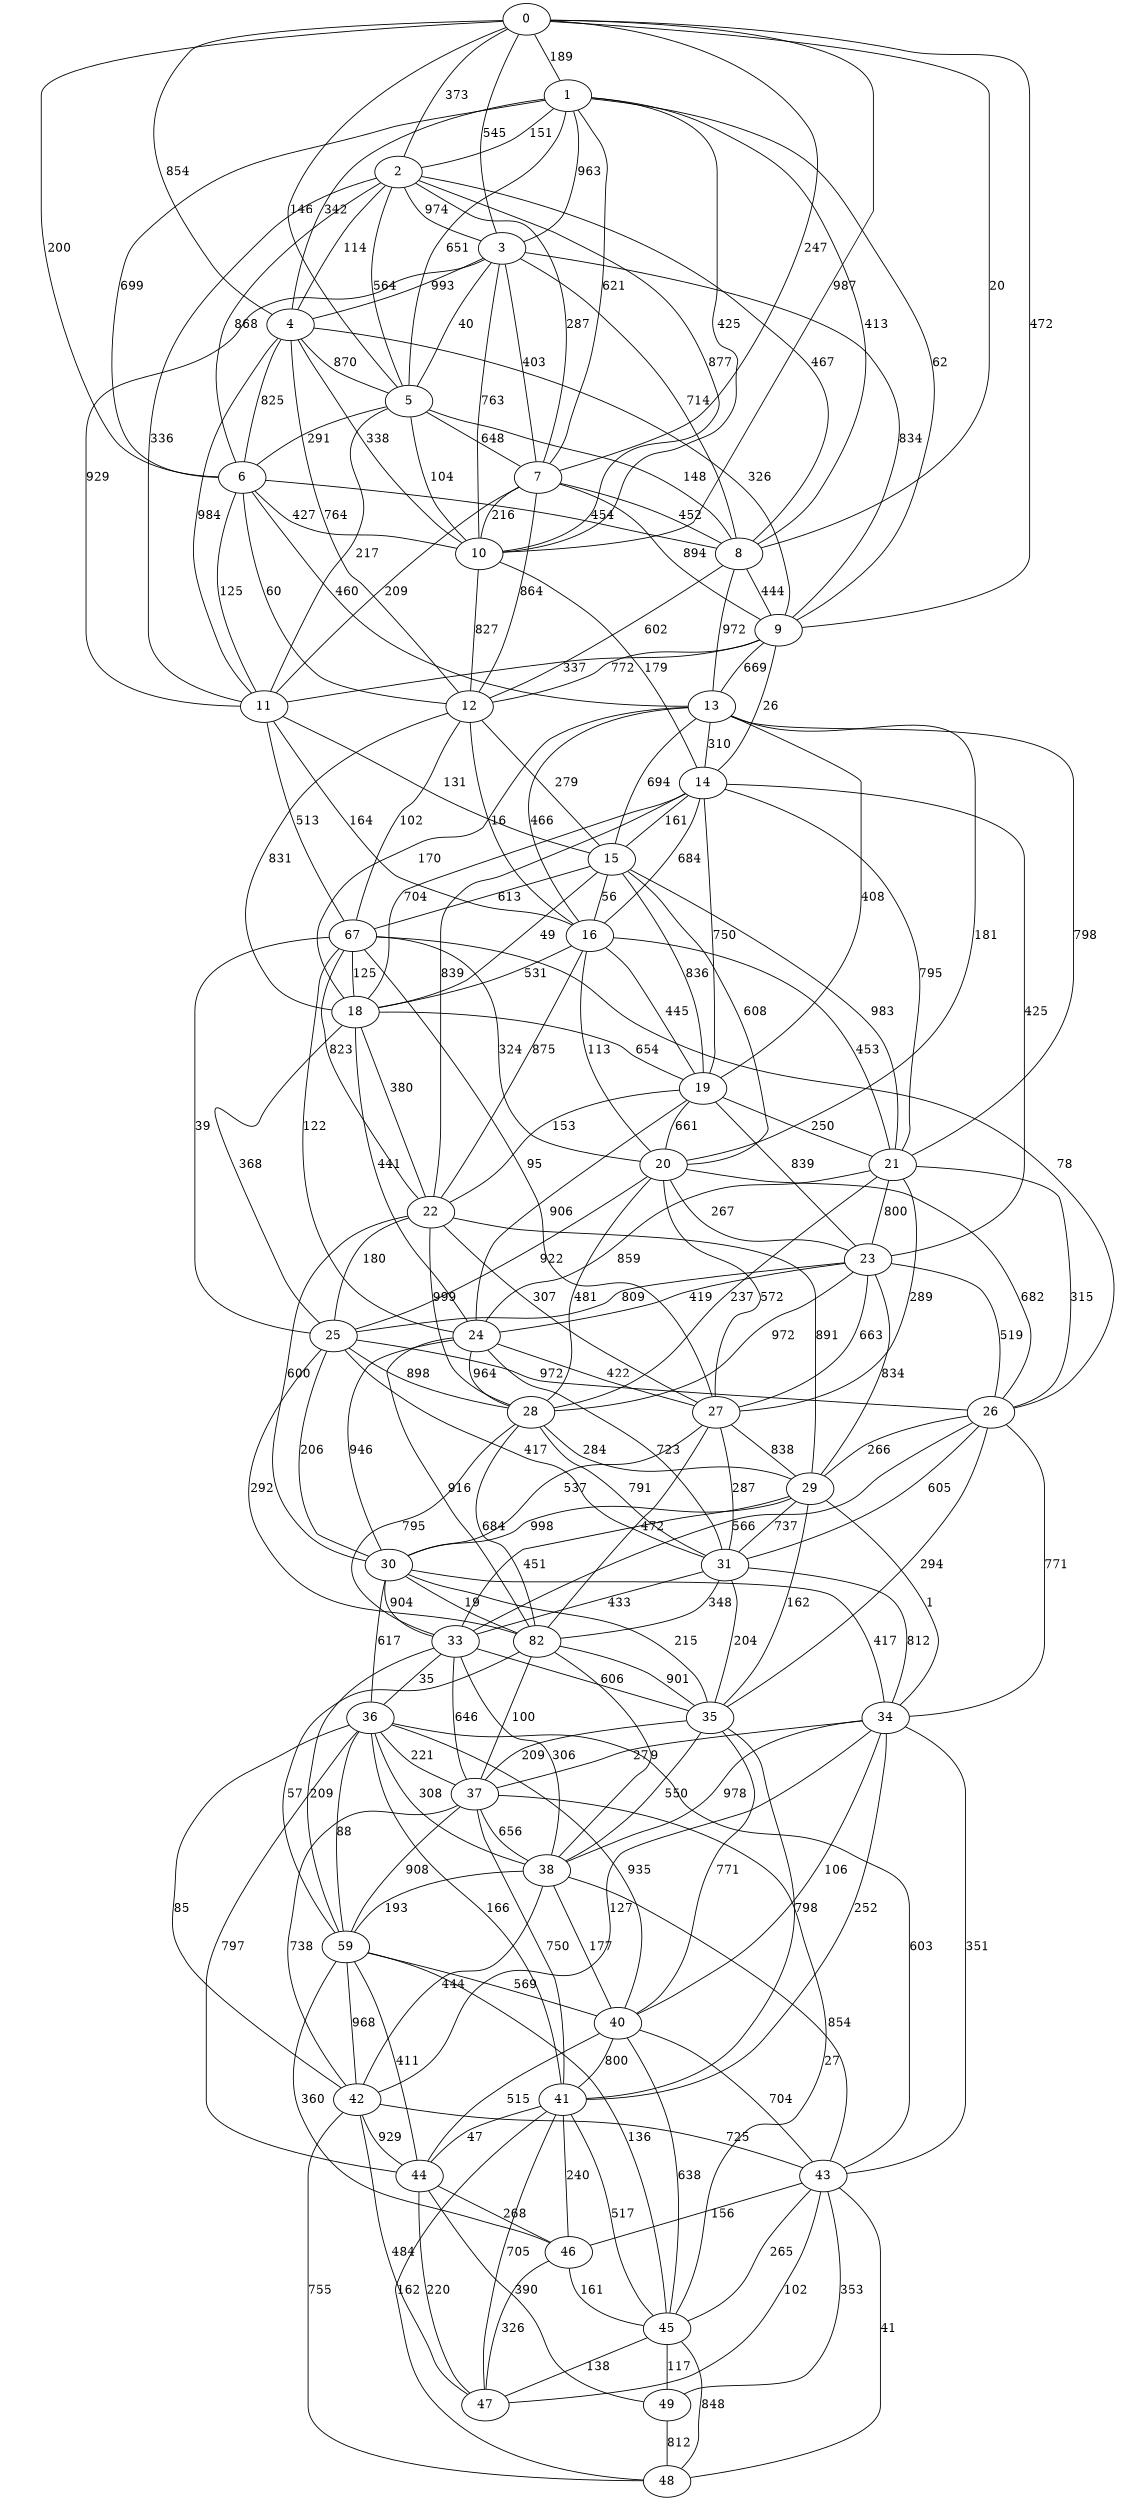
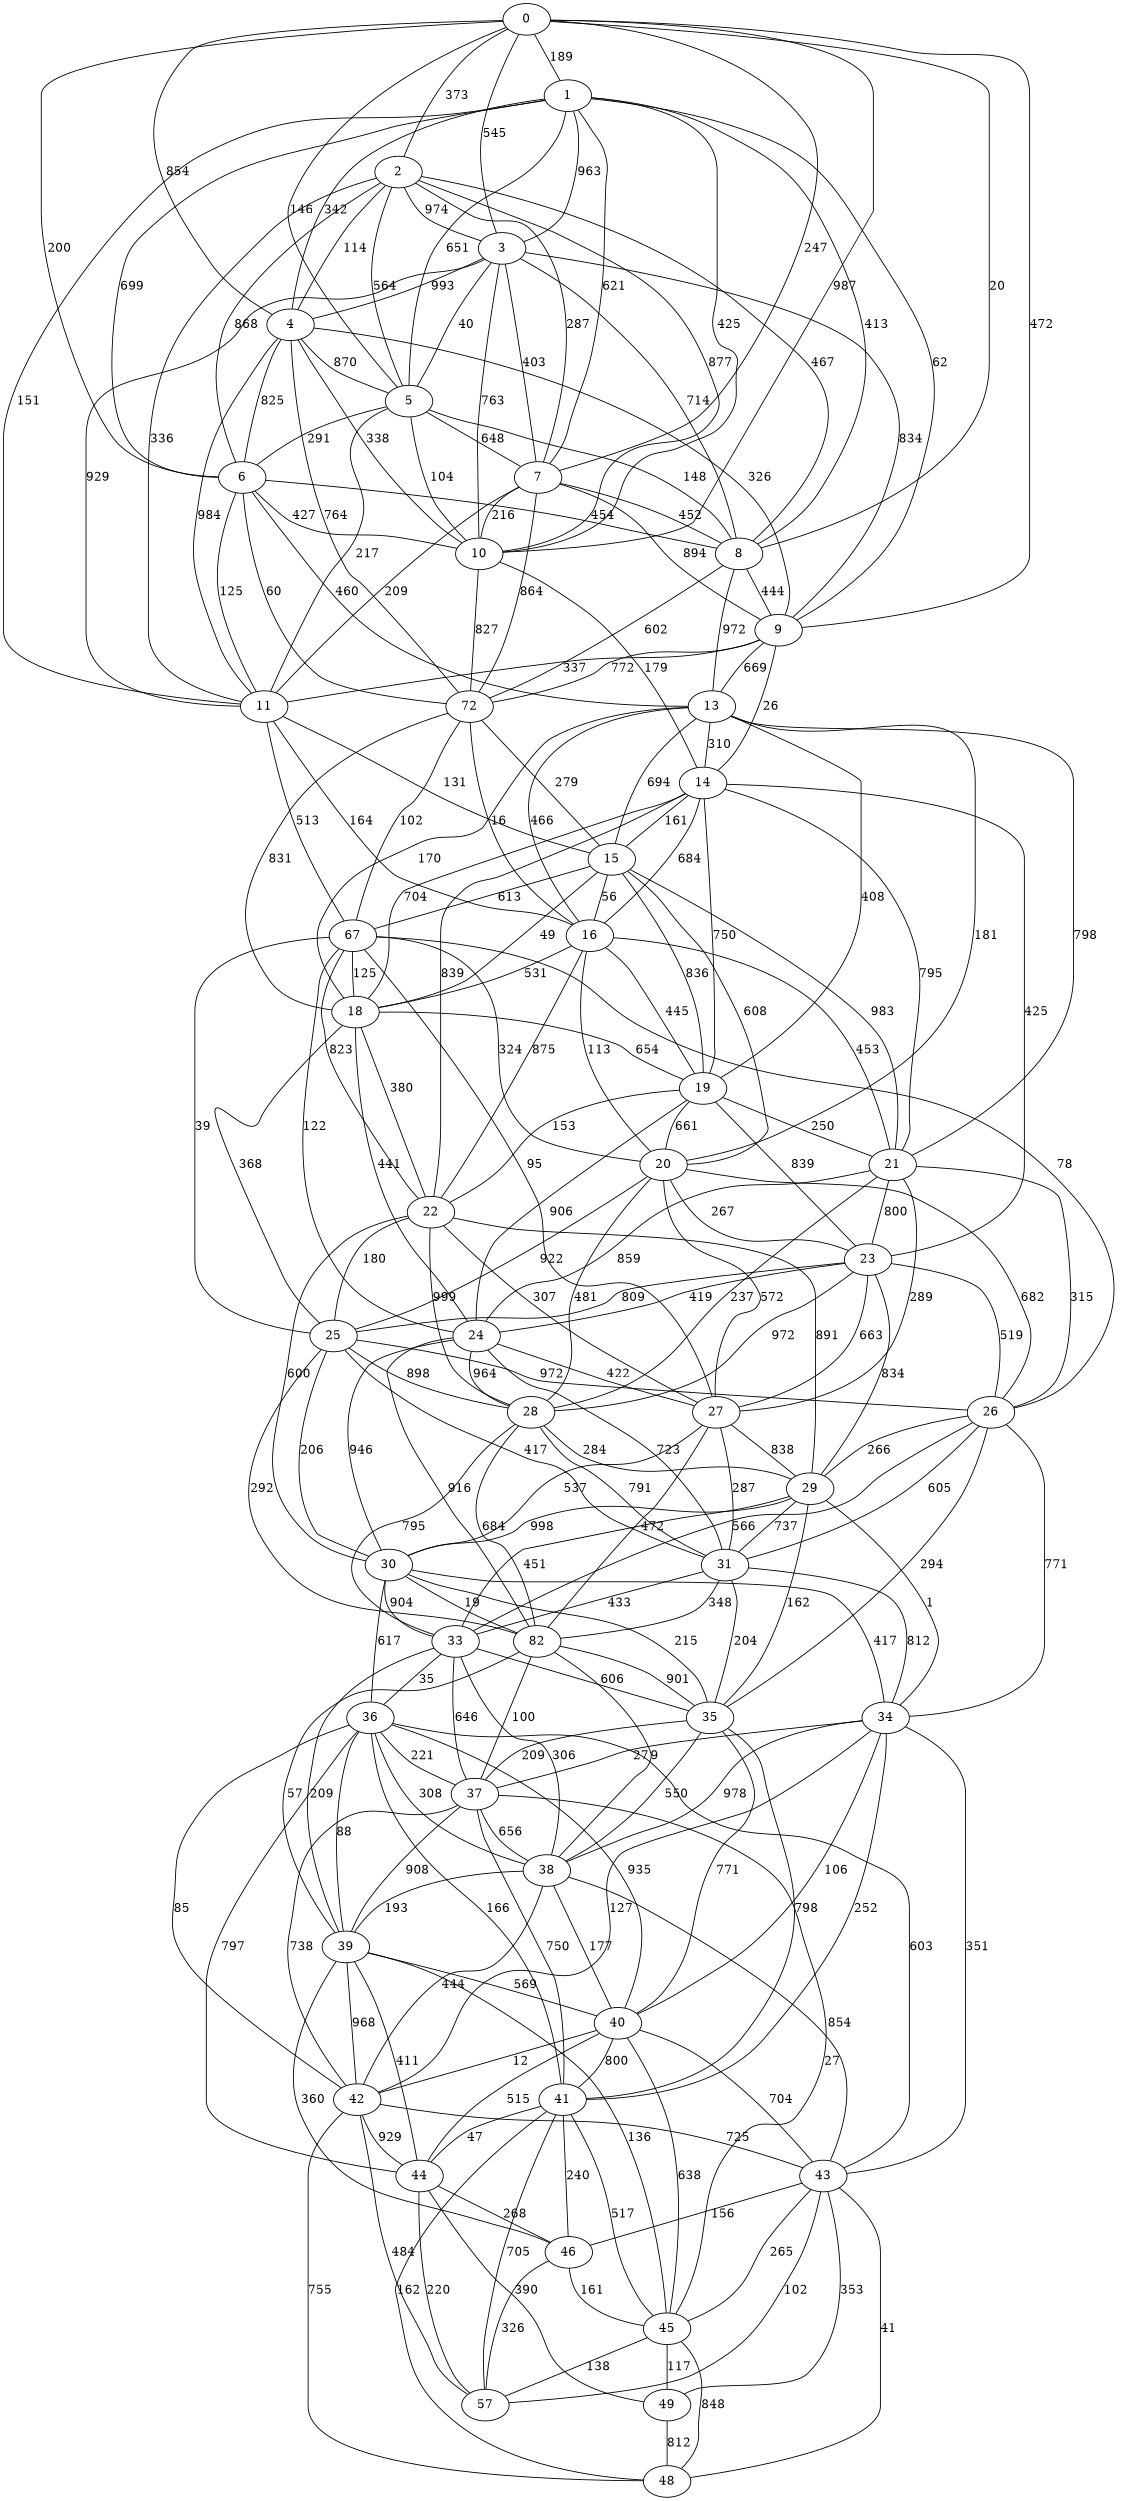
edge "1" -- "2": now "1" -- "11"
node "12": label "12" -> "72"
node "59": label "59" -> "39"
edge "40" -- "42": added, label "12"
node "47": label "47" -> "57"
